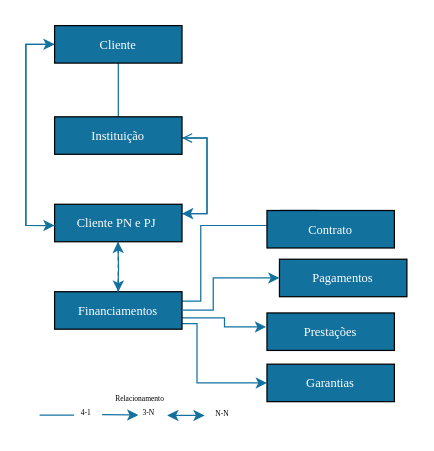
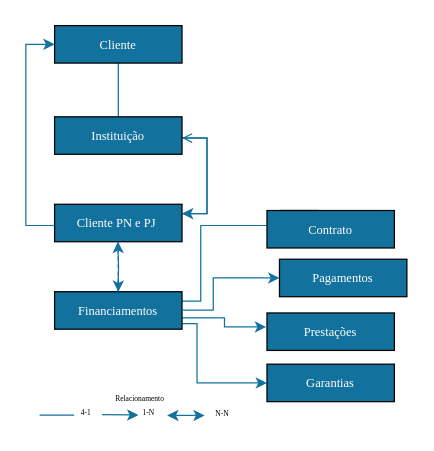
edge "Cliente" -> "Cliente PN e PJ": removed
node "3-N": label "3-N" -> "1-N"
